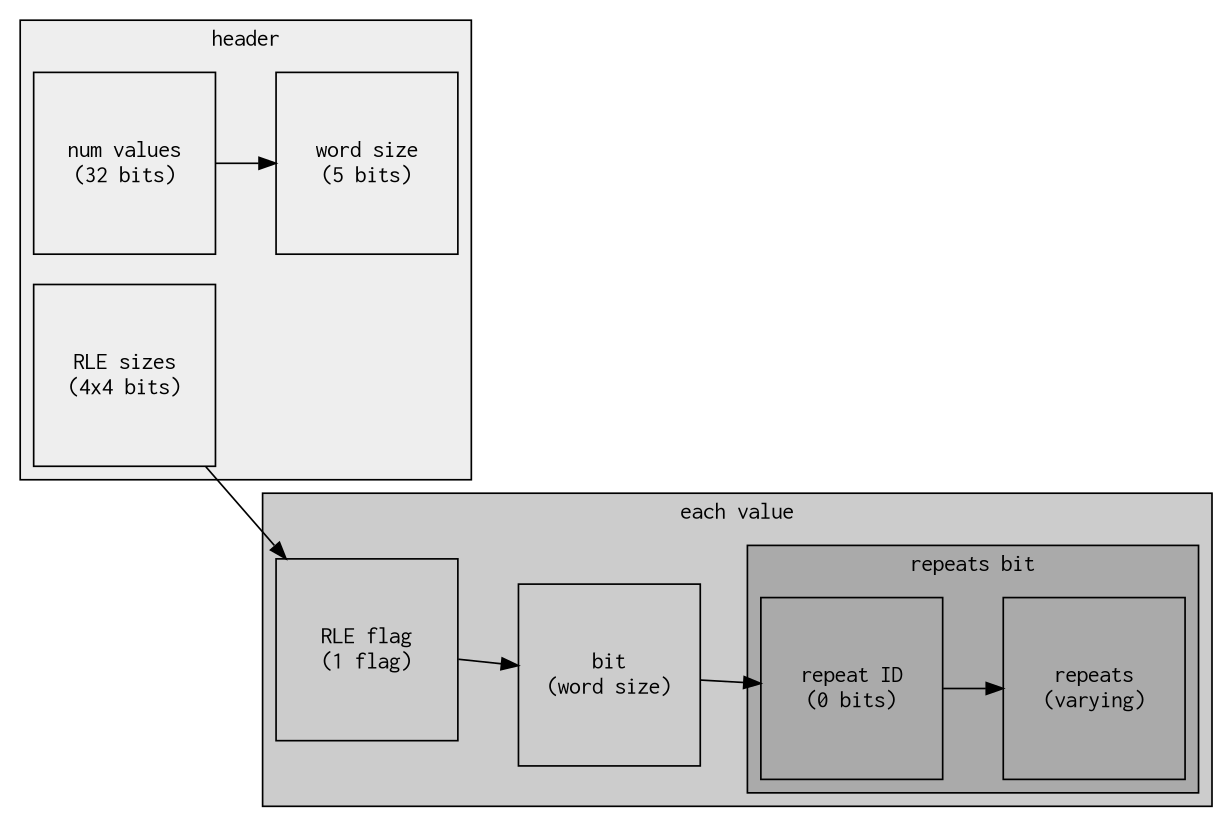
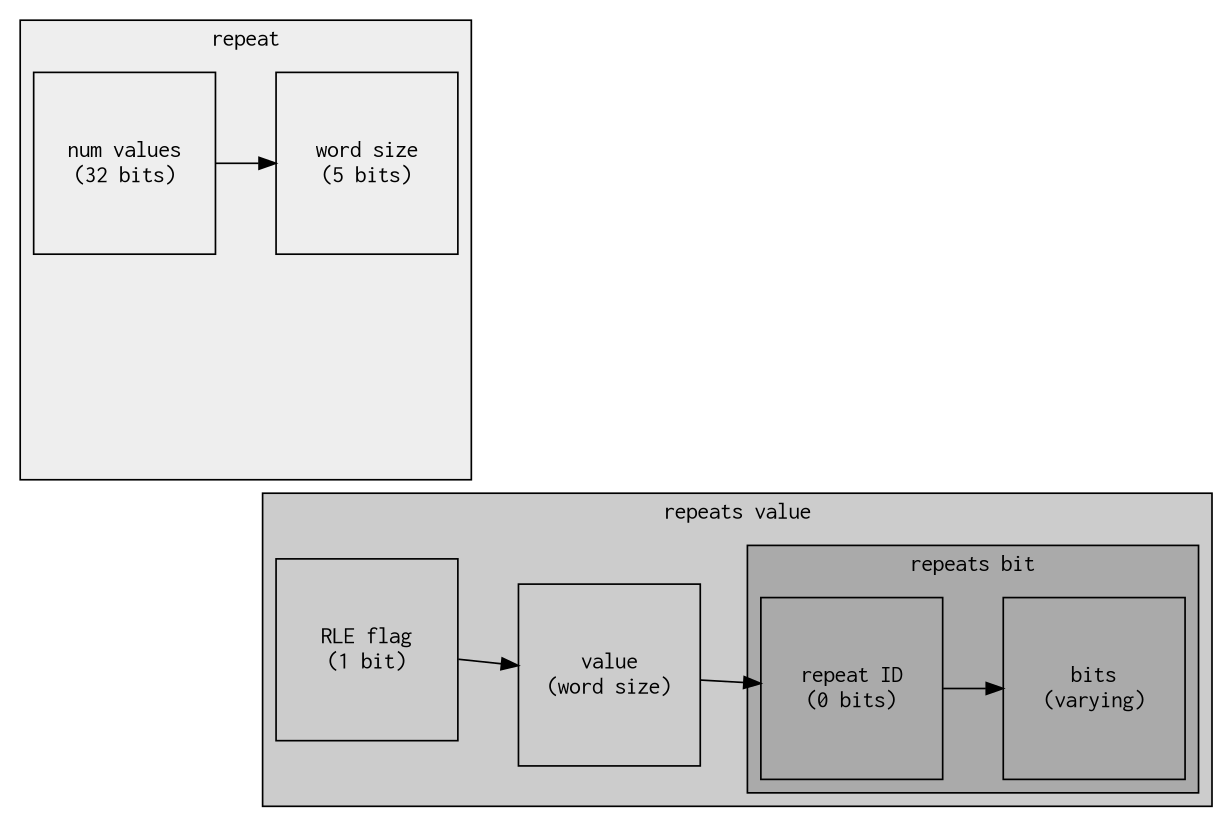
cluster "header": label "header" -> "repeat"
node "RLE sizes (4x4 bits)": removed
cluster "each value": label "each value" -> "repeats value"
node "RLE flag (1 flag)": label "RLE flag (1 flag)" -> "RLE flag (1 bit)"
node "bit (word size)": label "bit (word size)" -> "value (word size)"
node "repeats (varying)": label "repeats (varying)" -> "bits (varying)"
